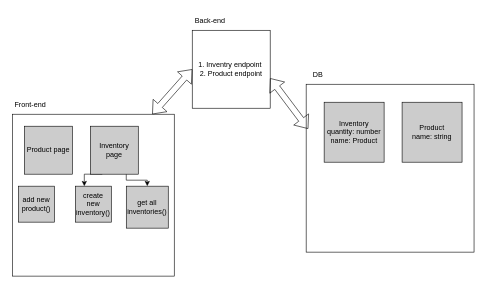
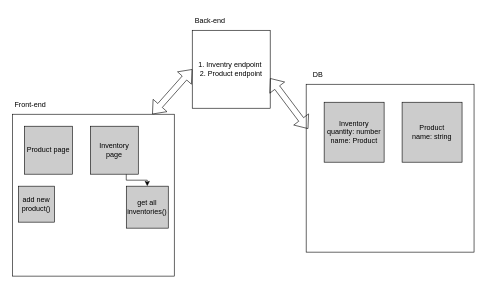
edge "Inventory page" -> "create new inventory()": removed
node "create new inventory()": removed
